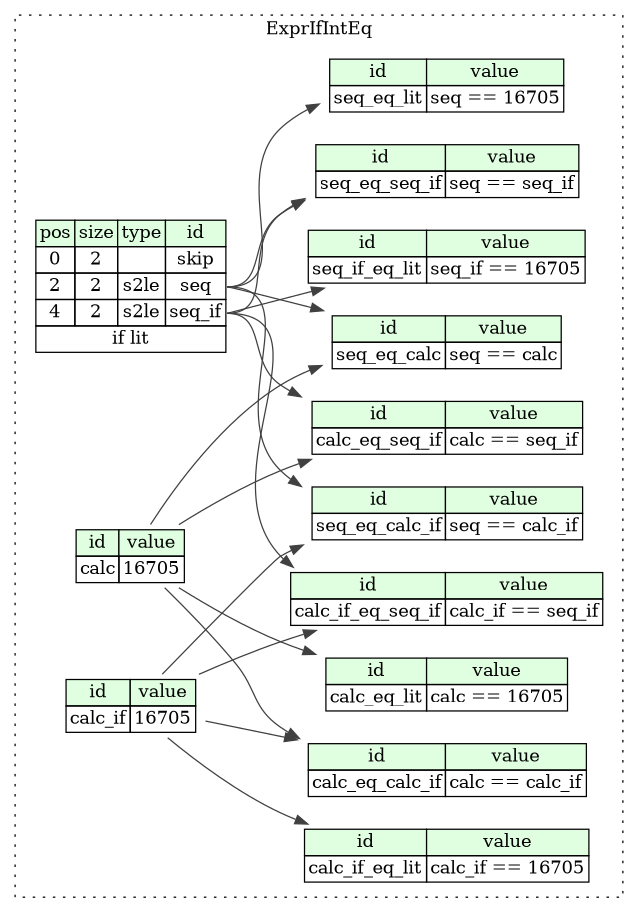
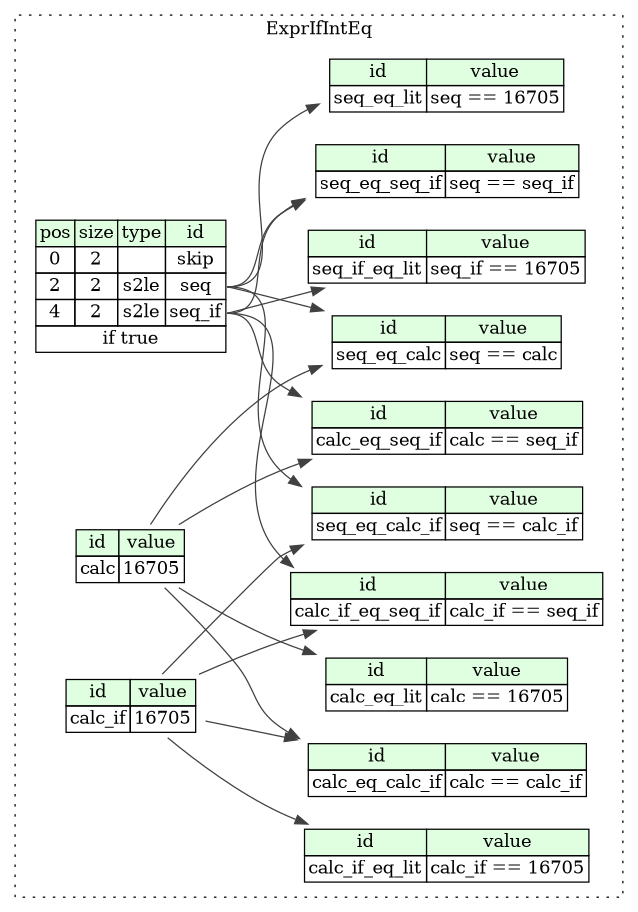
node "pos": text "if lit" -> "if true"
